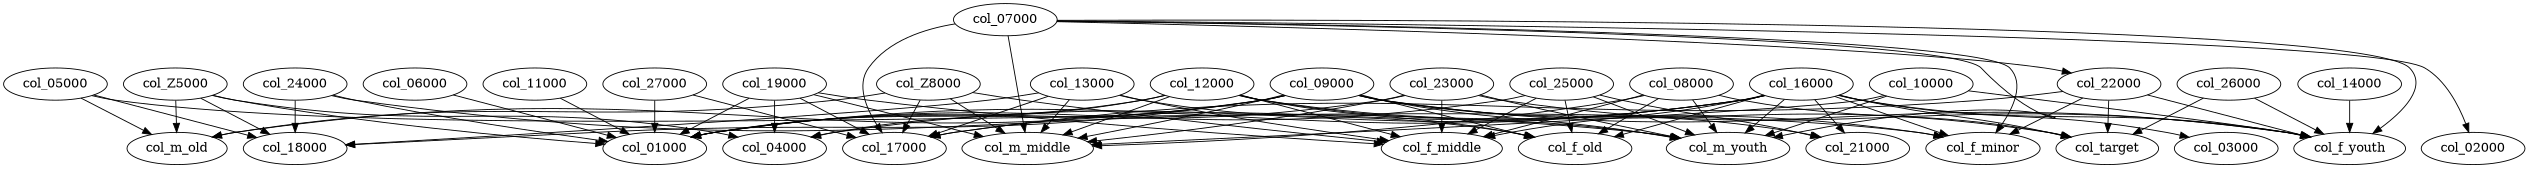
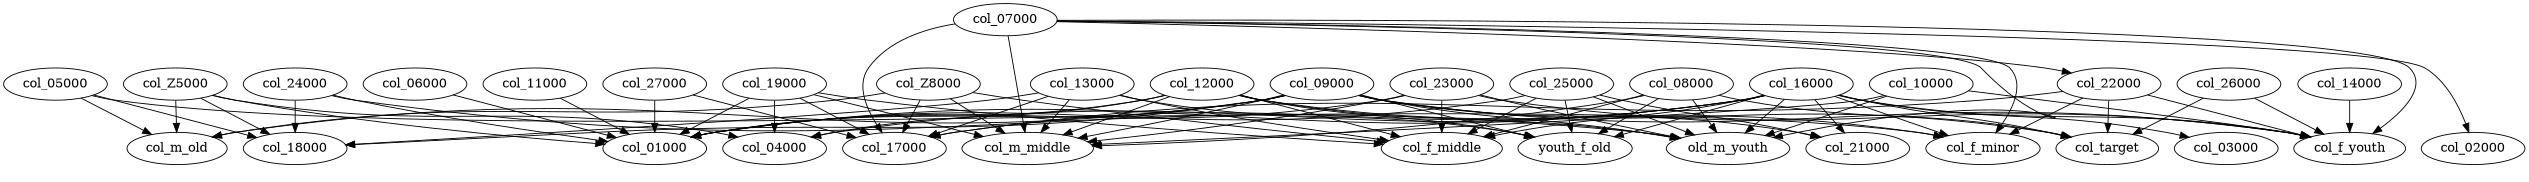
node "col_f_old": label "col_f_old" -> "youth_f_old"
node "col_m_youth": label "col_m_youth" -> "old_m_youth"
